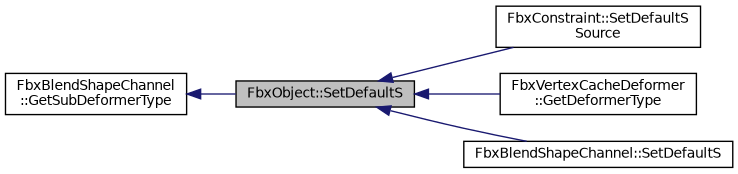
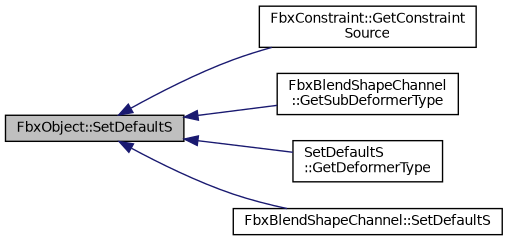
node "FbxConstraint::SetDefaultS Source": label "FbxConstraint::SetDefaultS Source" -> "FbxConstraint::GetConstraint Source"
edge "FbxObject::SetDefaultS" -> "FbxBlendShapeChannel ::GetSubDeformerType": reversed
node "FbxVertexCacheDeformer ::GetDeformerType": label "FbxVertexCacheDeformer ::GetDeformerType" -> "SetDefaultS ::GetDeformerType"
